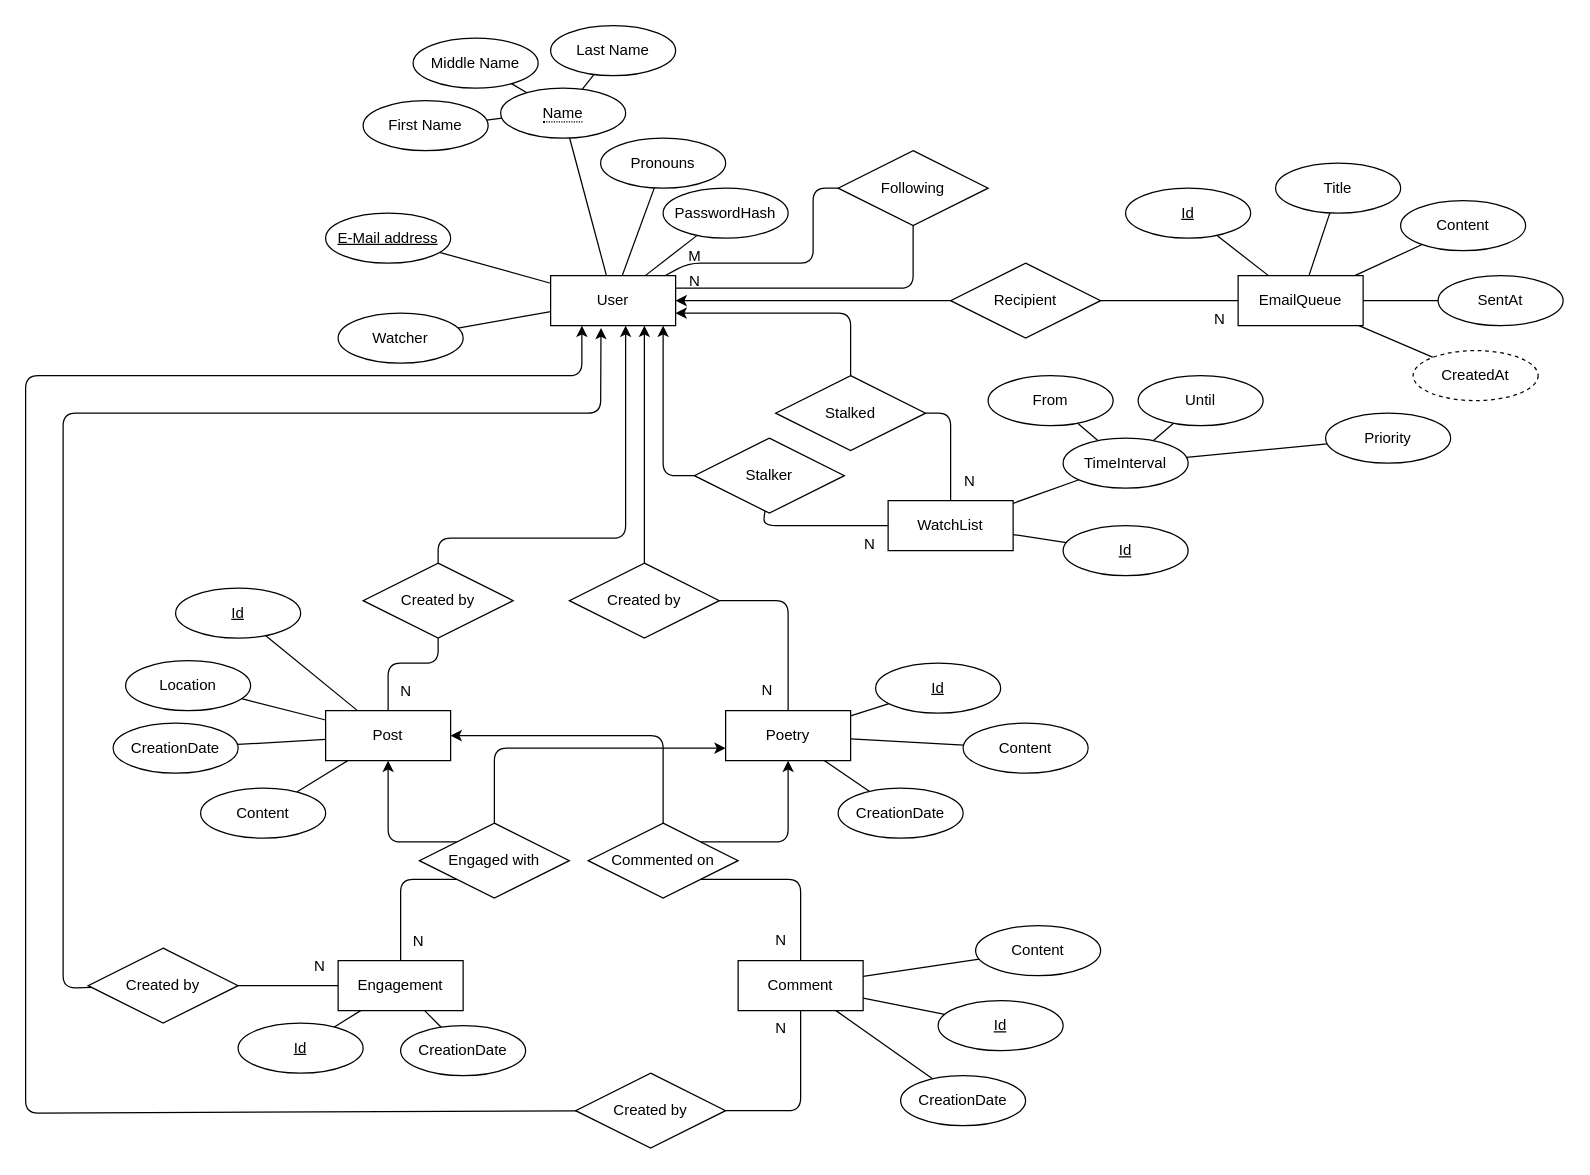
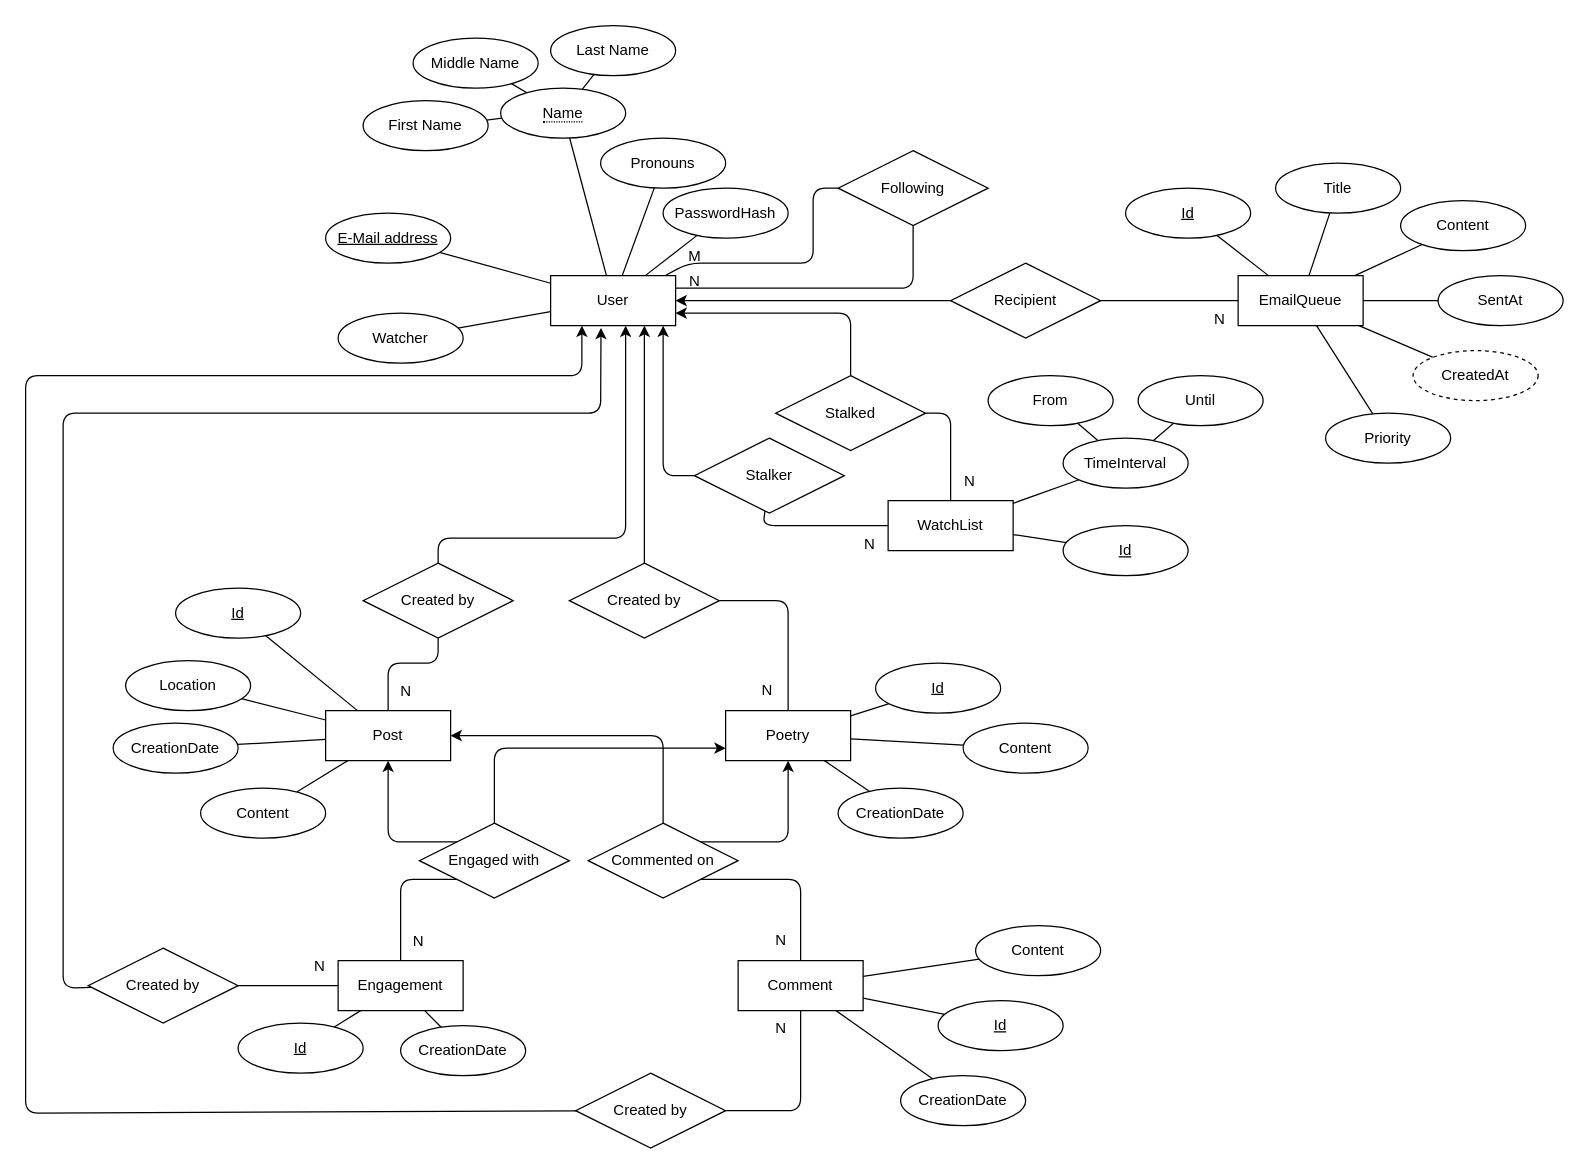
edge "Priority" -- "TimeInterval": now "Priority" -- "EmailQueue"
